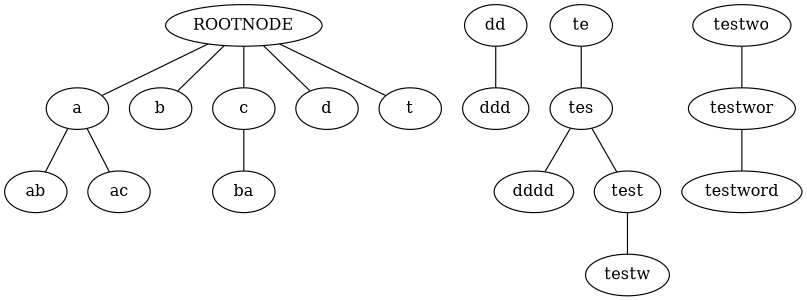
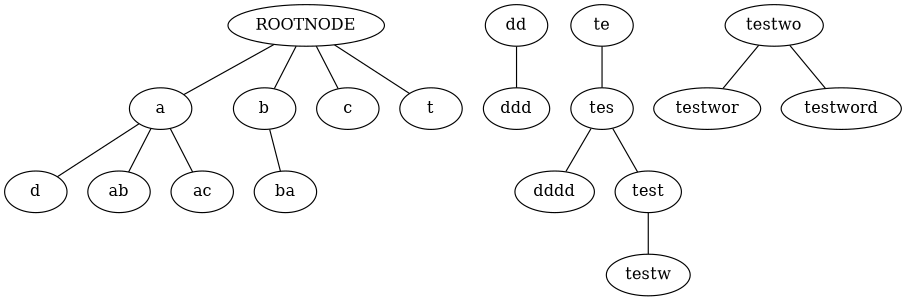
edge "ROOTNODE" -- "d": now "a" -- "d"
edge "c" -- "ba": now "b" -- "ba"
edge "testwor" -- "testword": now "testwo" -- "testword"
